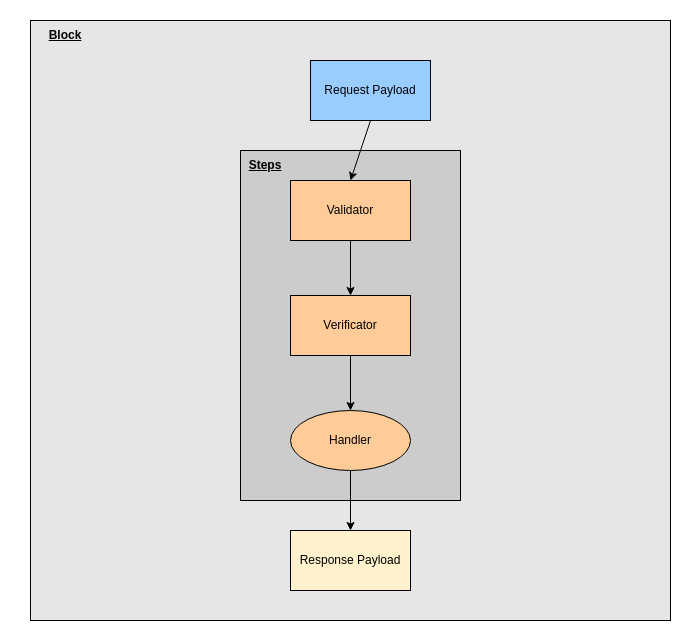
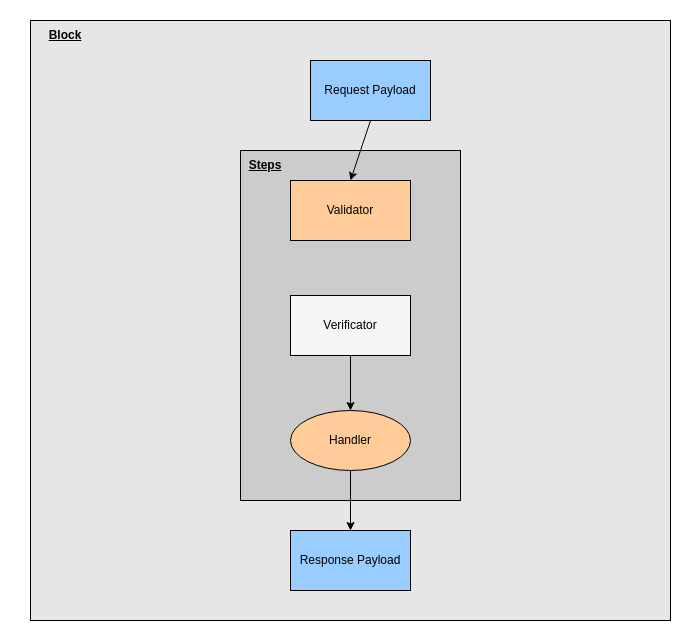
edge "Validator" -> "Verificator": removed
node "Verificator": fillcolor #ffcc99 -> #f5f5f5
node "Response Payload": fillcolor #fff2cc -> #99ccff
